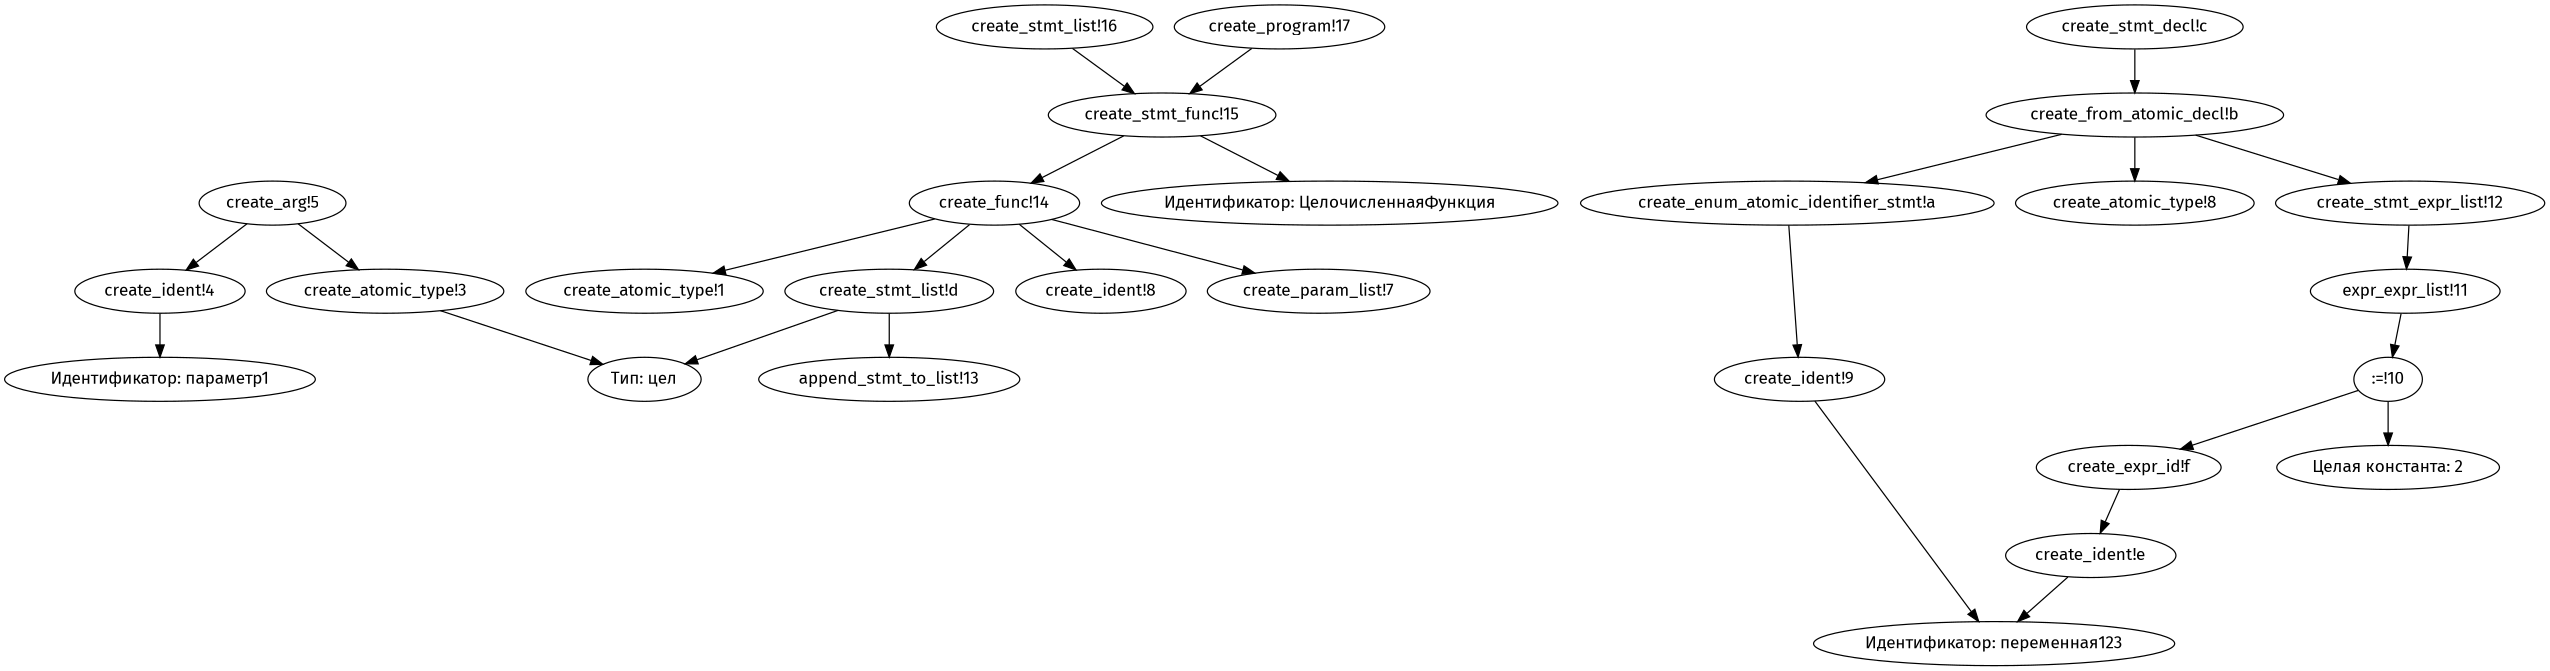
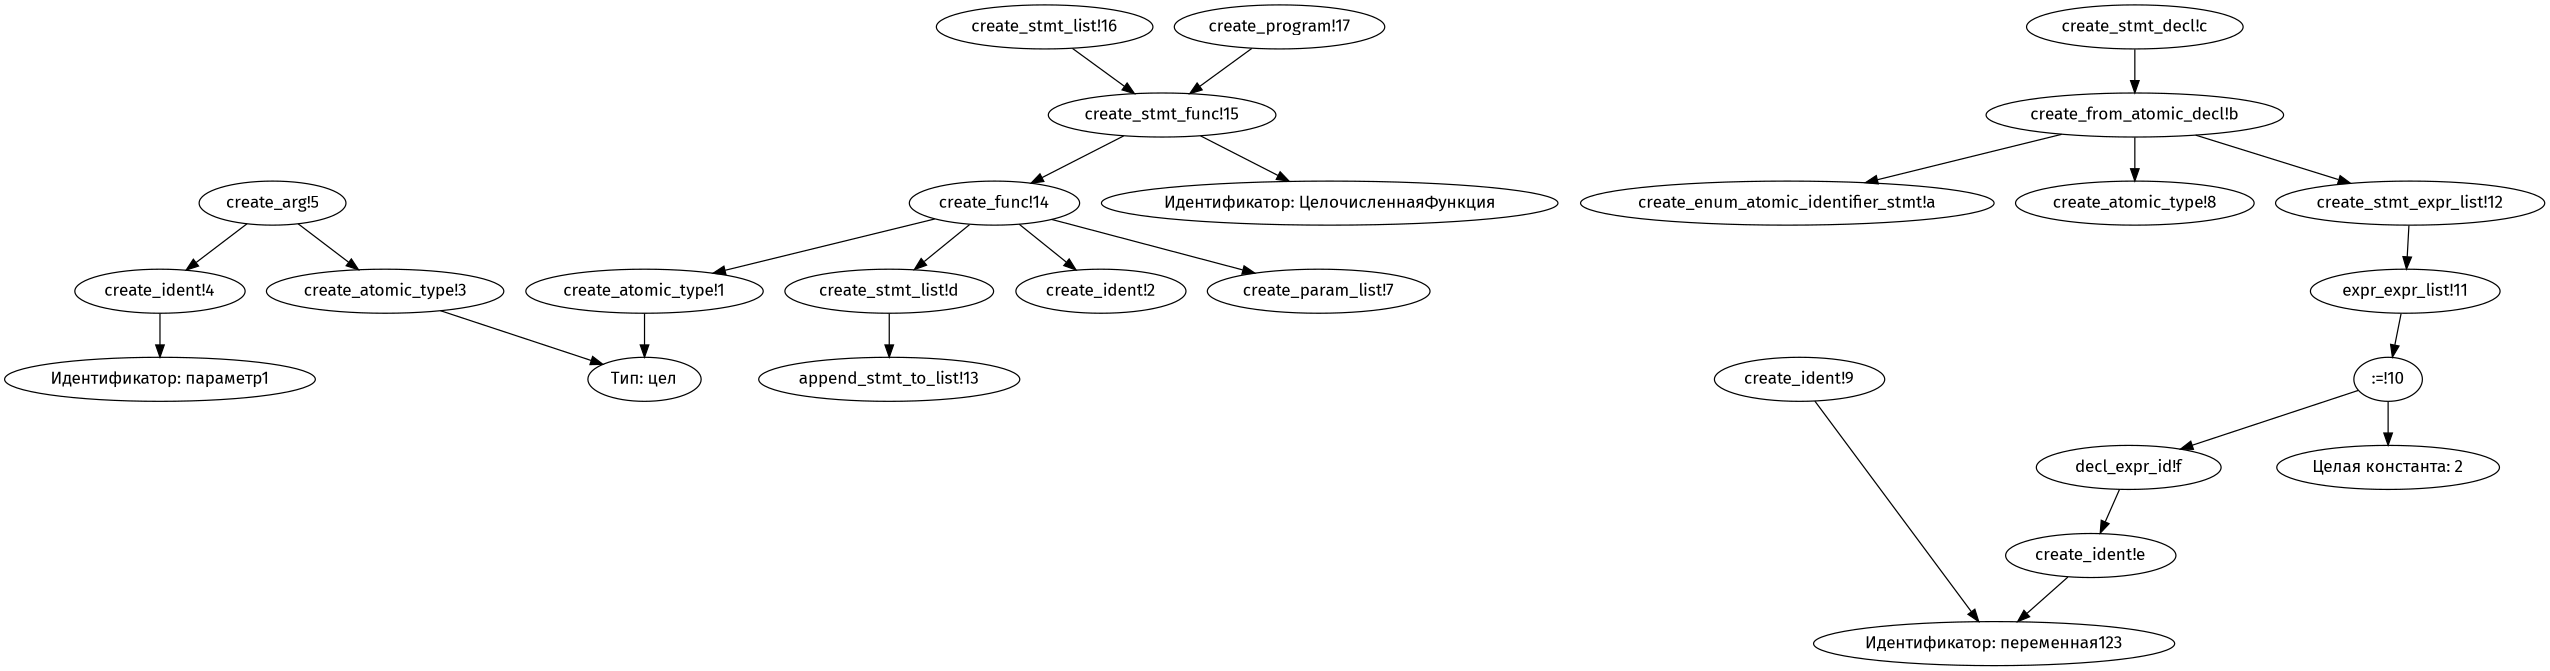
edge "create_enum_atomic_identifier_stmt!a" -> "create_ident!9": removed
node "create_ident!8": label "create_ident!8" -> "create_ident!2"
edge "create_stmt_list!d" -> "Тип: цел": now "create_atomic_type!1" -> "Тип: цел"
node "create_expr_id!f": label "create_expr_id!f" -> "decl_expr_id!f"
